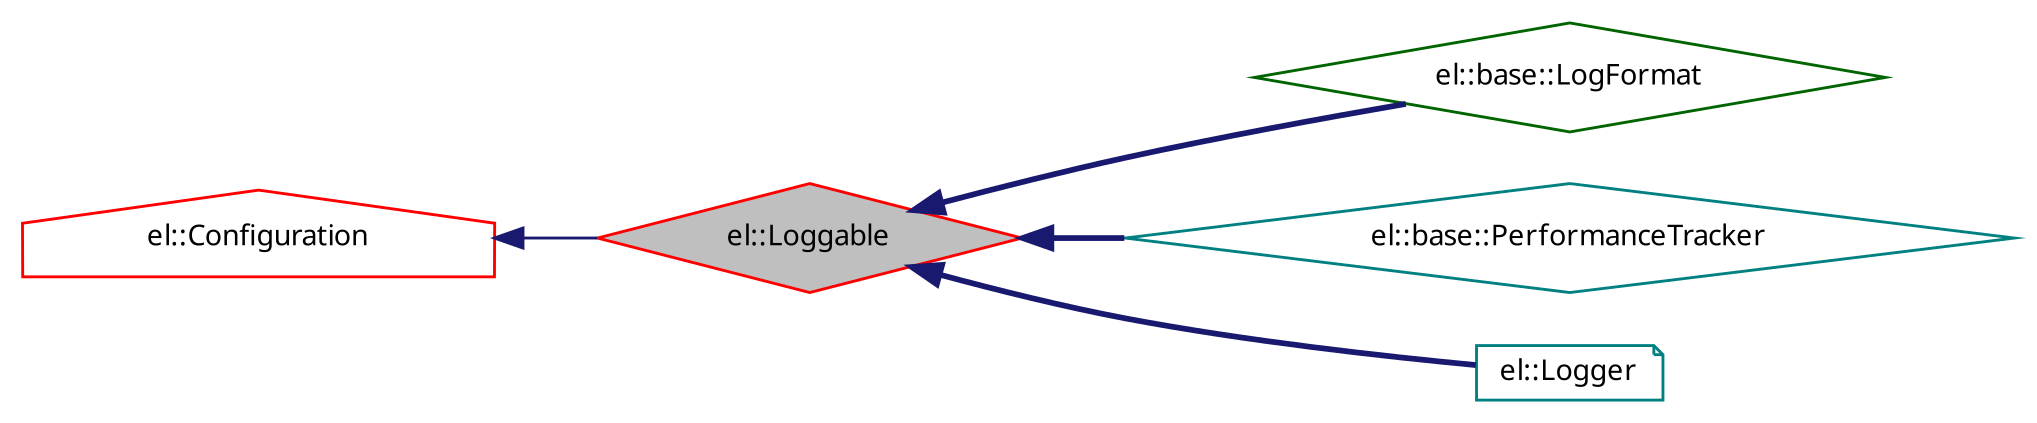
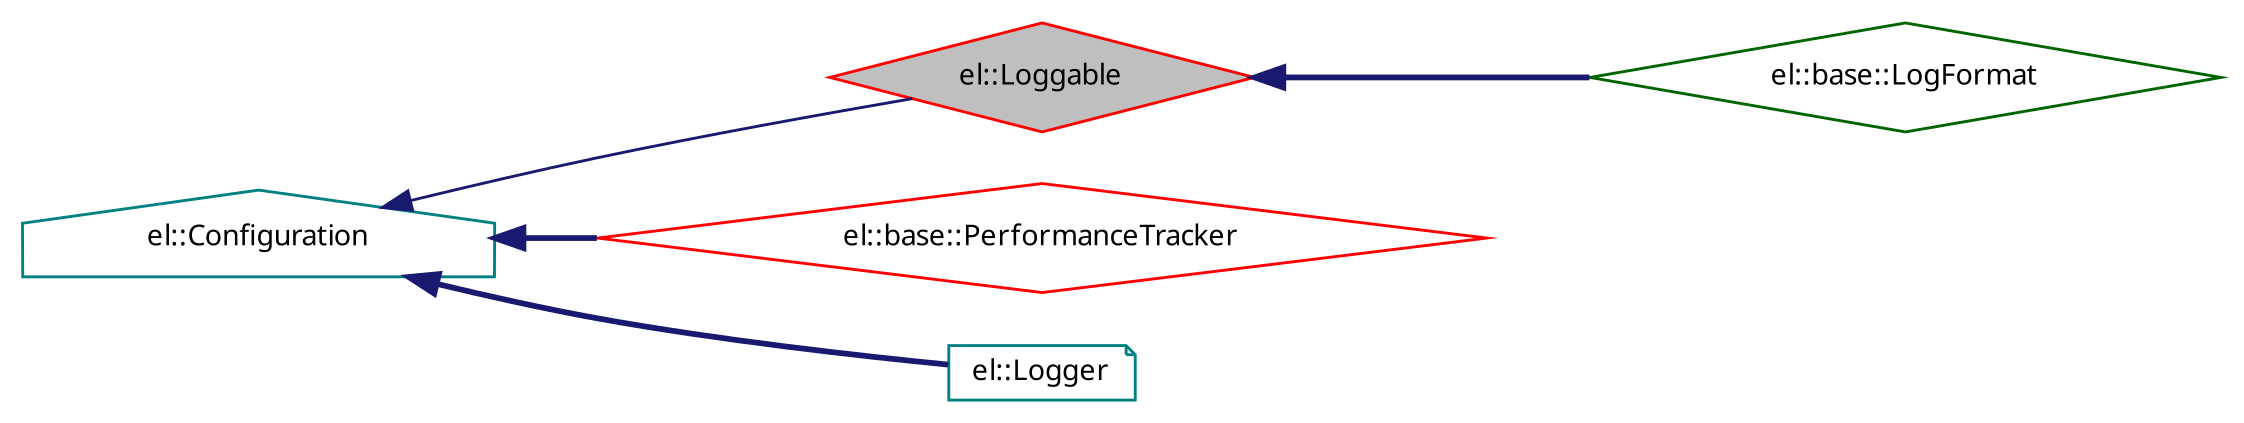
node "el::Configuration": color red -> teal
edge "el::base::PerformanceTracker" -> "el::Loggable": now "el::base::PerformanceTracker" -> "el::Configuration"
node "el::base::PerformanceTracker": color teal -> red
edge "el::Logger" -> "el::Loggable": now "el::Logger" -> "el::Configuration"
